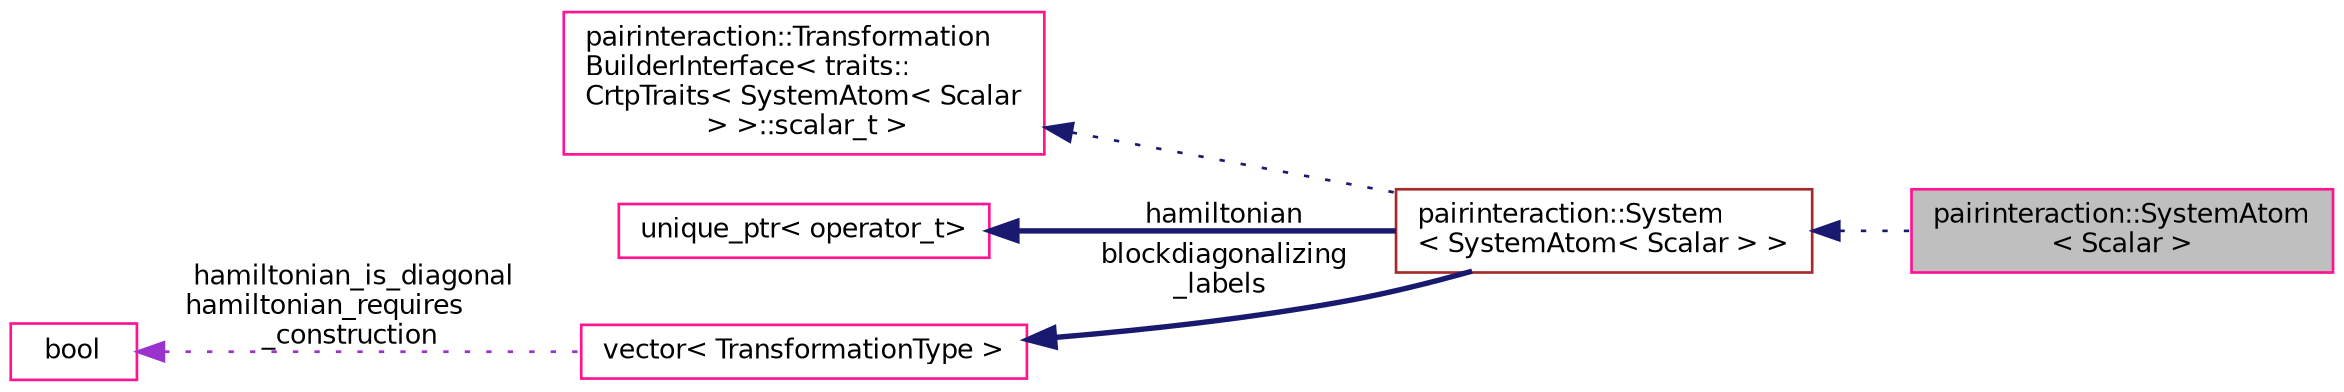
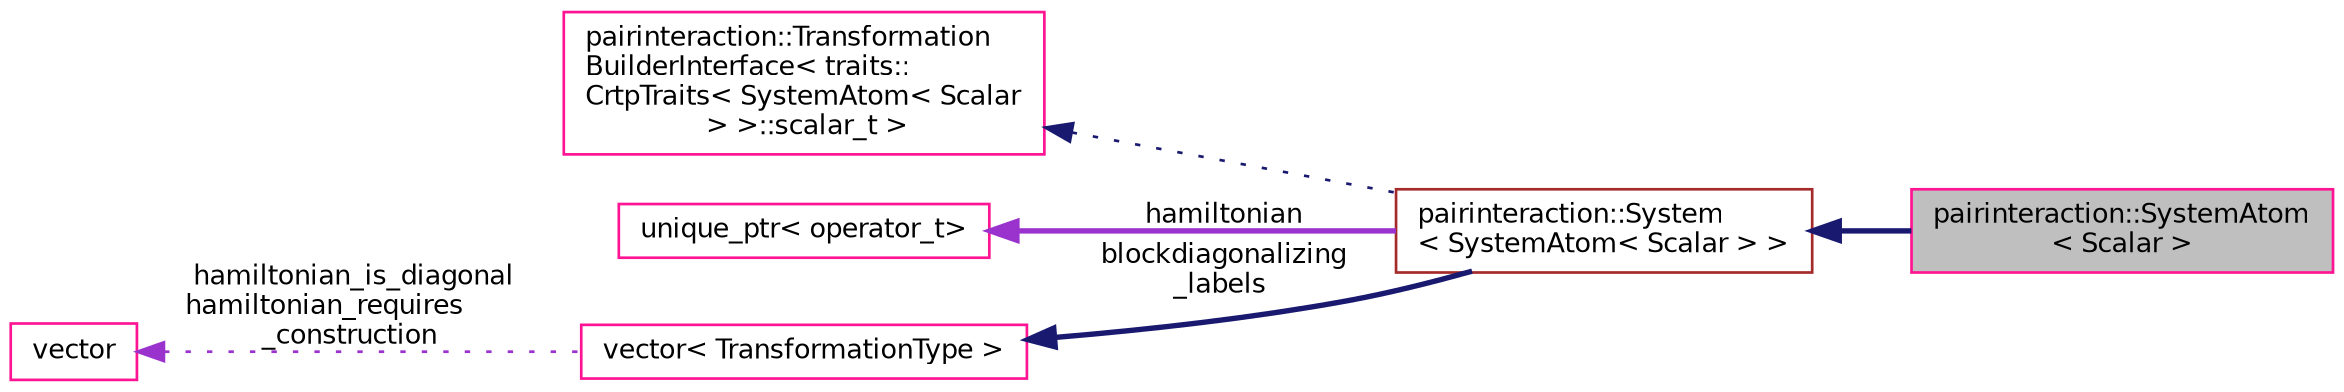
edge "pairinteraction::System < SystemAtom< Scalar > >" -> "unique_ptr< operator_t>": color midnightblue -> darkorchid3
edge "pairinteraction::SystemAtom < Scalar >" -> "pairinteraction::System < SystemAtom< Scalar > >": style dotted -> bold
node "bool": label "bool" -> "vector"
